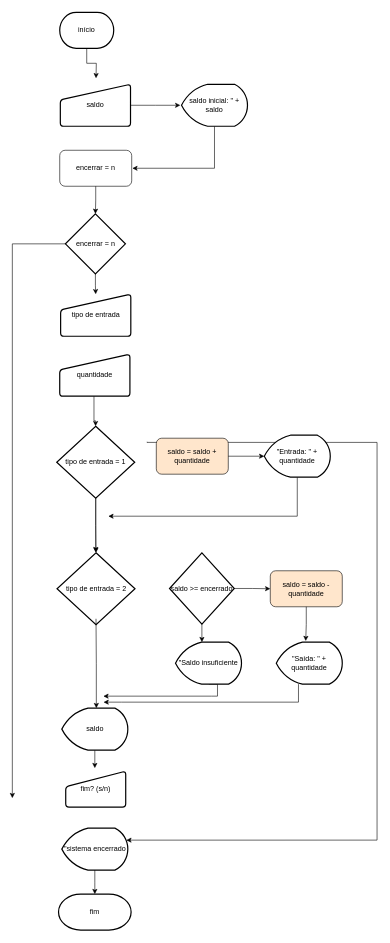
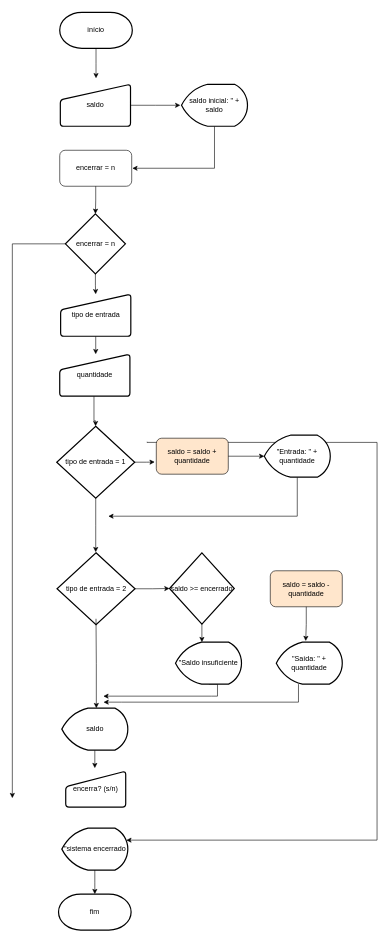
node "início": size 54x36 -> 73x36
edge "tipo de entrada" -> "quantidade": added
edge "tipo de entrada = 1" -> "tipo de entrada = 2": now "tipo de entrada = 1" -> "saldo = saldo + quantidade"
edge "tipo de entrada = 2" -> "saldo >= encerrado": added
edge "saldo >= encerrado" -> "saldo = saldo - quantidade": removed
node "fim? (s/n)": label "fim? (s/n)" -> "encerra? (s/n)"
